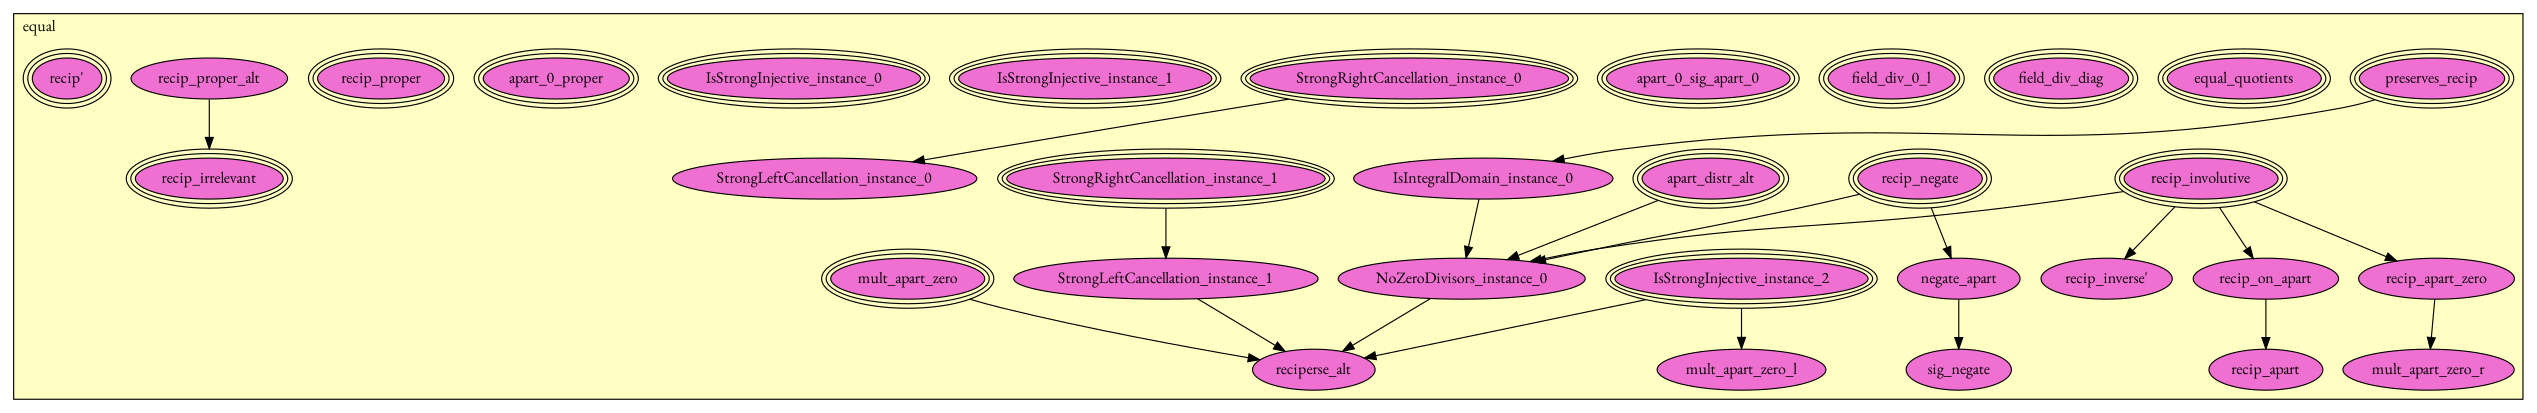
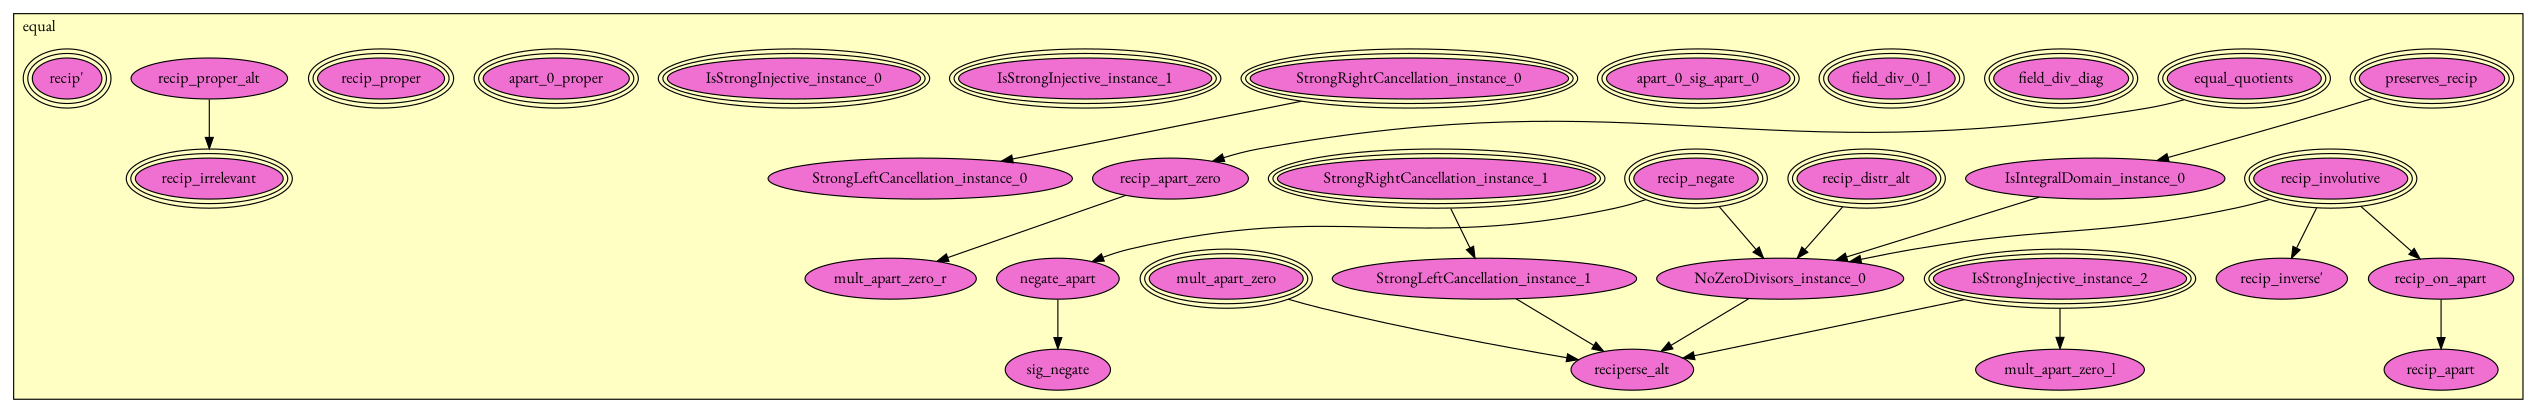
node "apart_distr_alt": label "apart_distr_alt" -> "recip_distr_alt"
edge "recip_involutive" -> "recip_apart_zero": now "equal_quotients" -> "recip_apart_zero"
